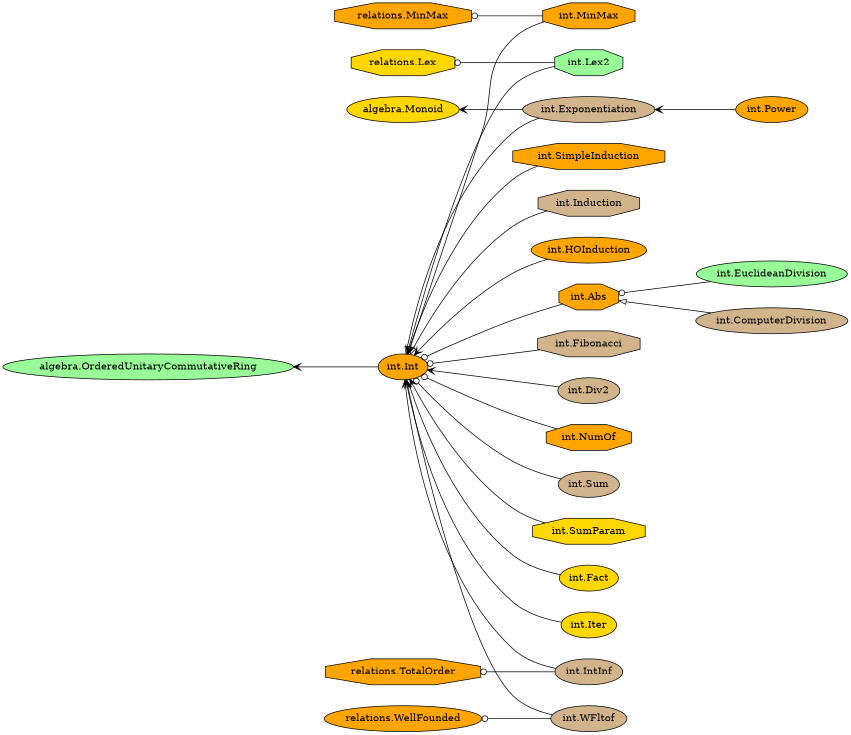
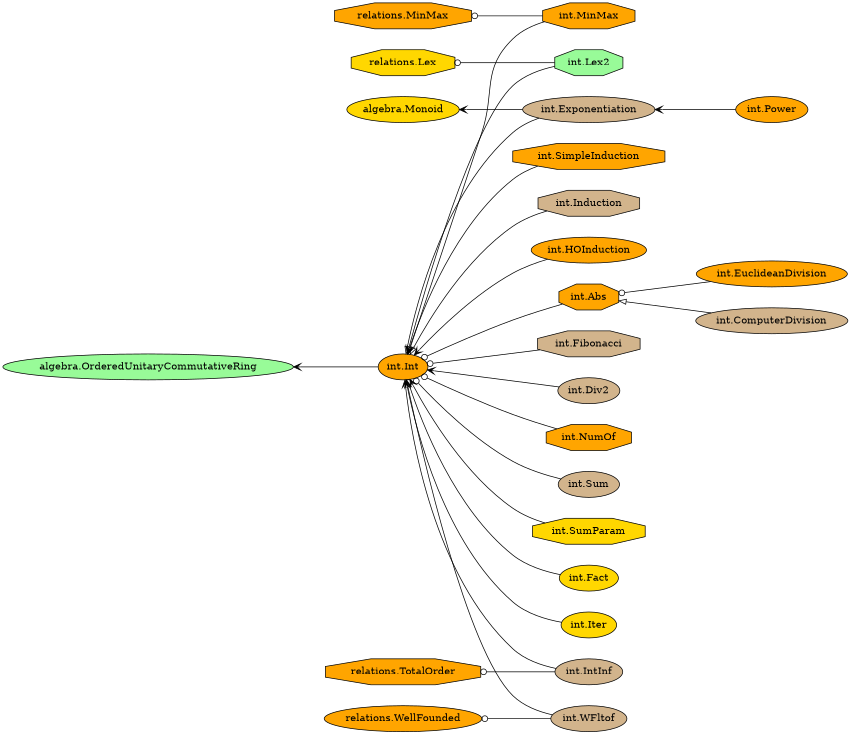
node "int.EuclideanDivision": fillcolor palegreen -> orange
